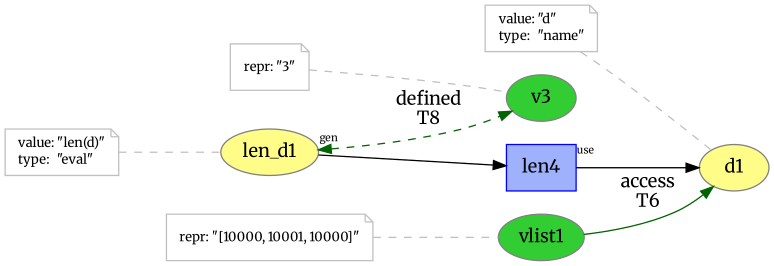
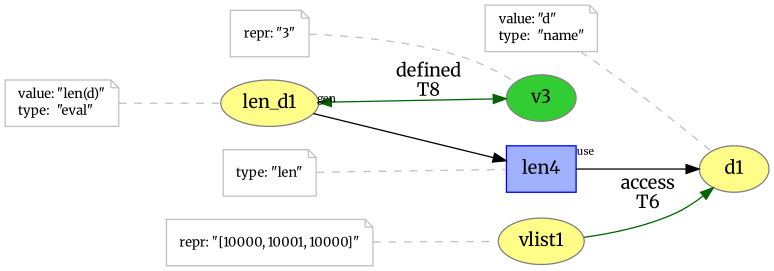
edge "v3" -- "len_d1": style dashed -> solid
node "type:": added
node "vlist1": fillcolor #32cd32 -> #fffc87
